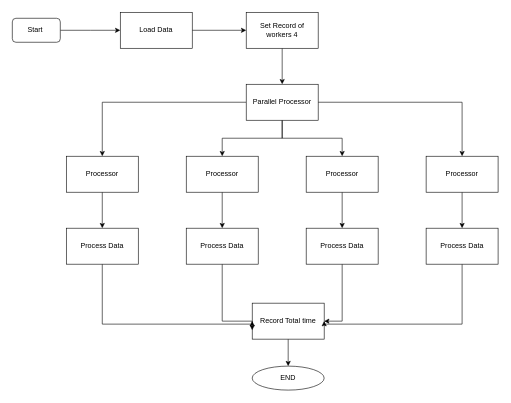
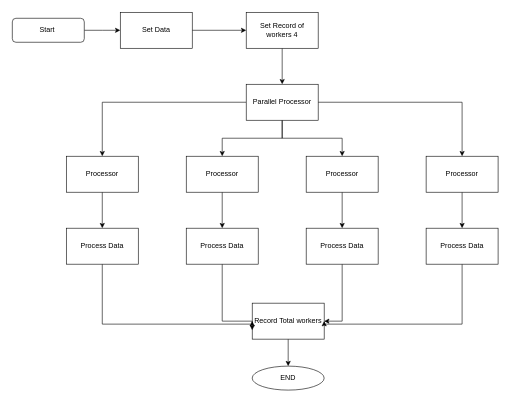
node "Start": size 48x24 -> 72x24
node "Load Data": label "Load Data" -> "Set Data"
node "Record Total time": label "Record Total time" -> "Record Total workers"
